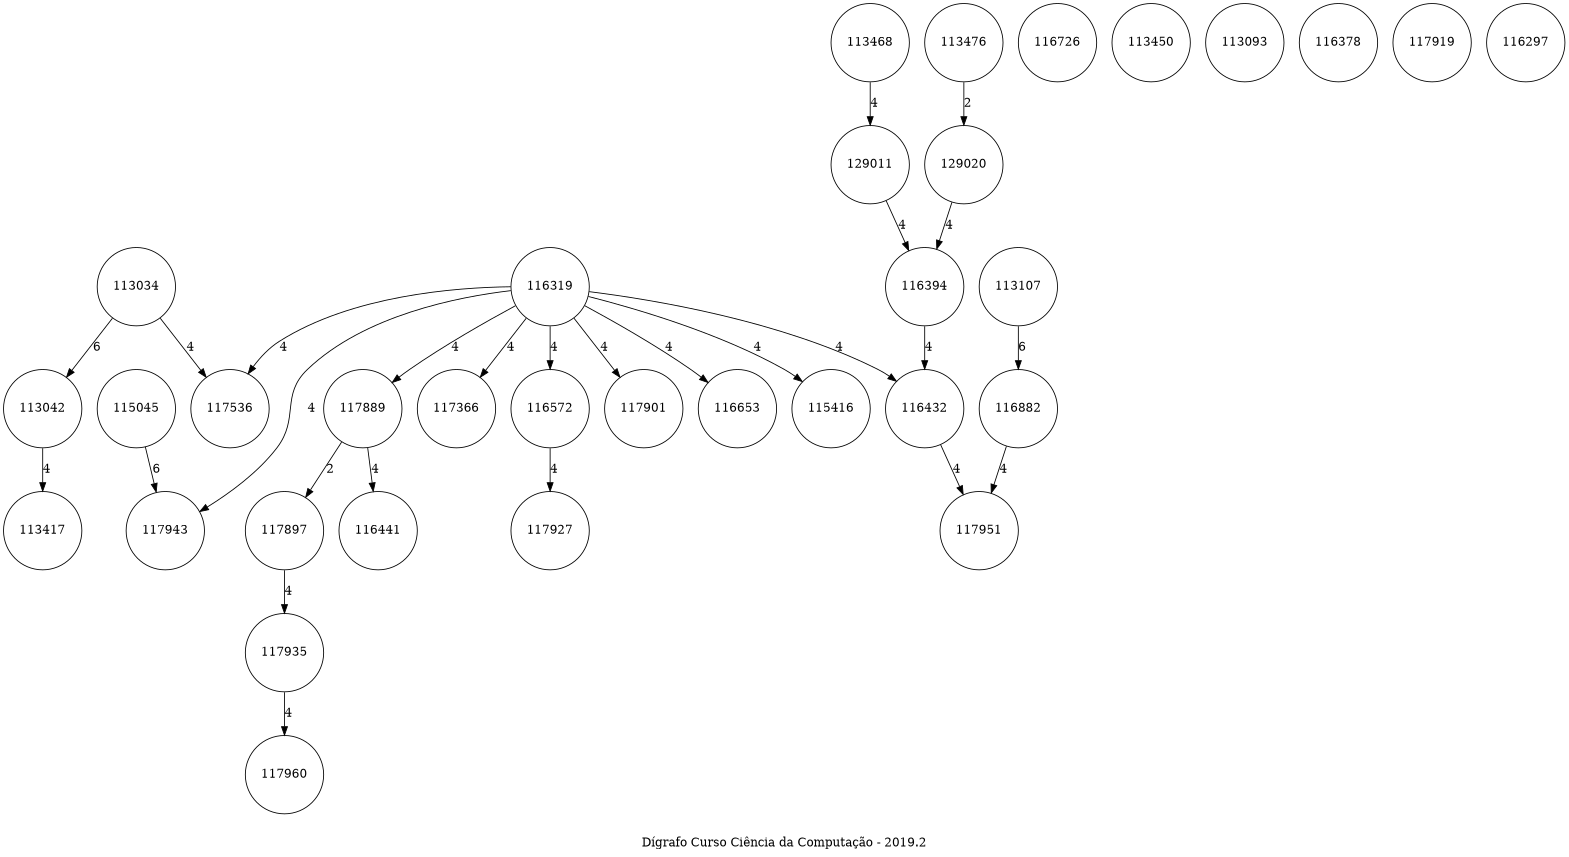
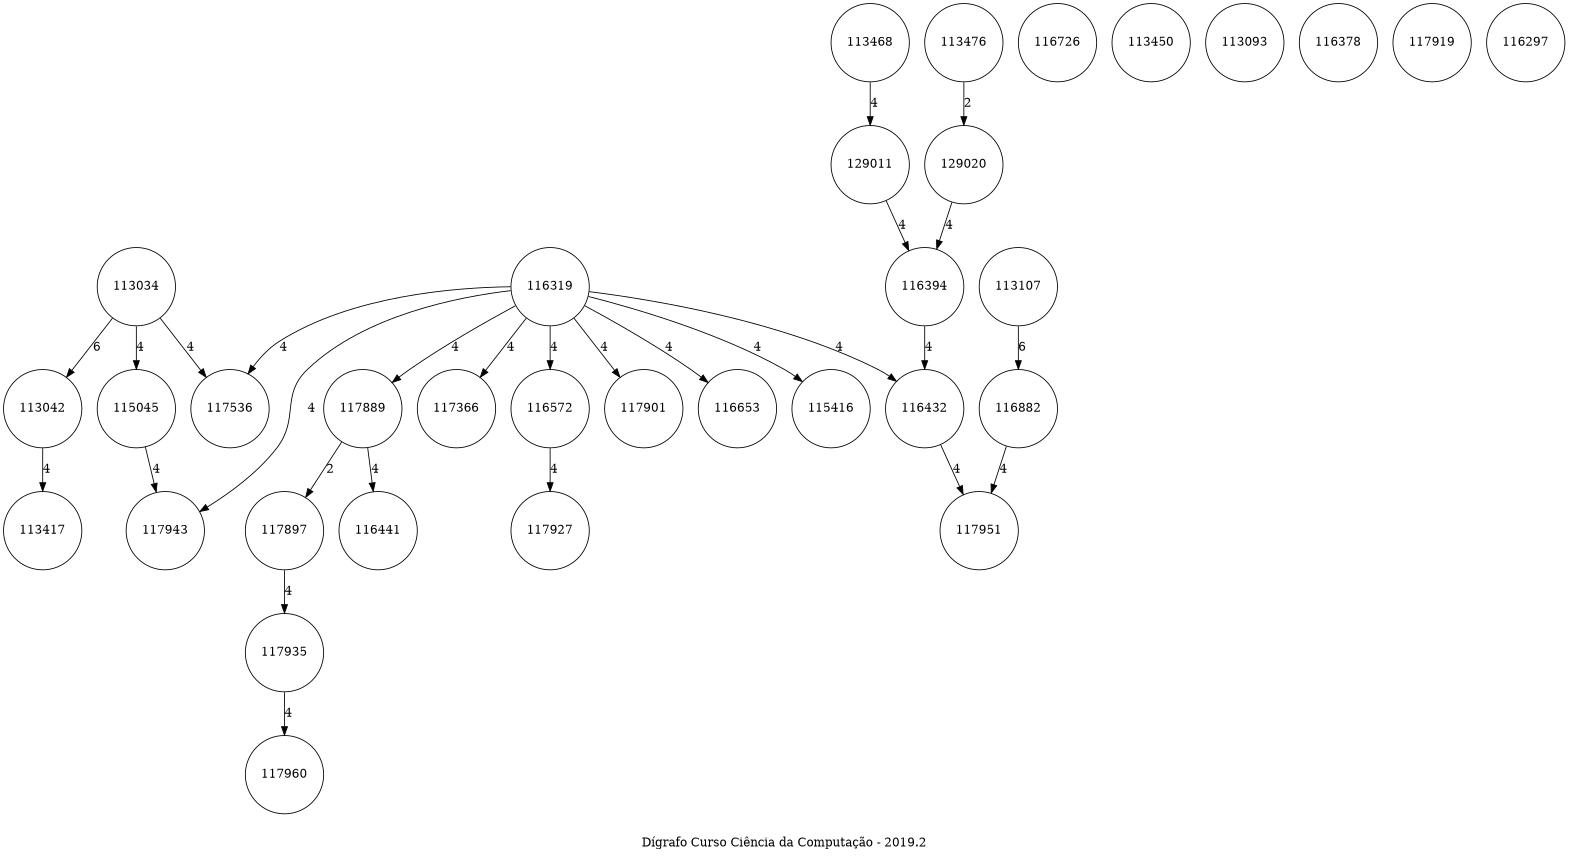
edge "113034" -> "115045": added, label "4"
edge "115045" -> "117943": label "6" -> "4"
